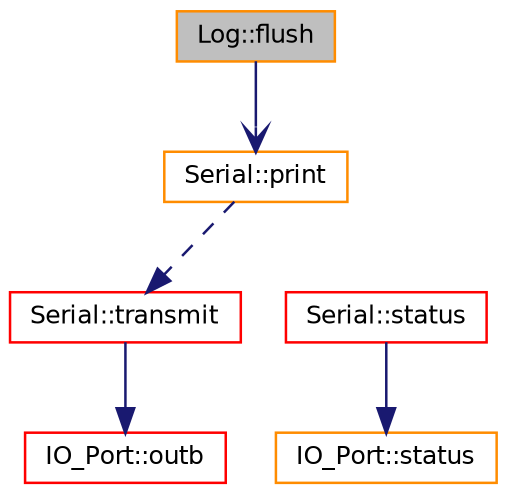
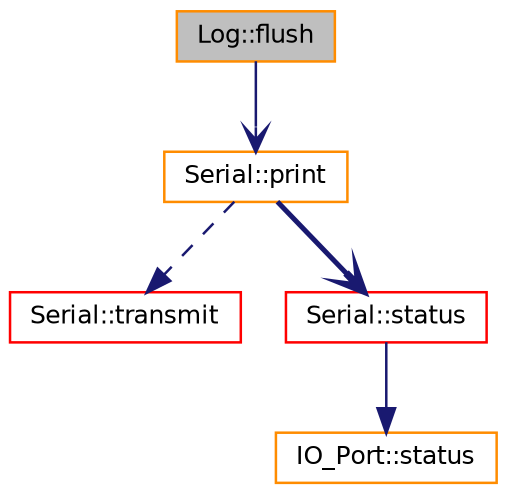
edge "Serial::print" -> "Serial::status": added
node "IO_Port::outb": removed
